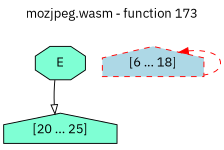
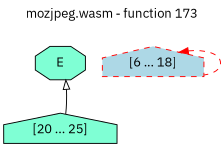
edge "E" -> "[20 ... 25]": reversed
